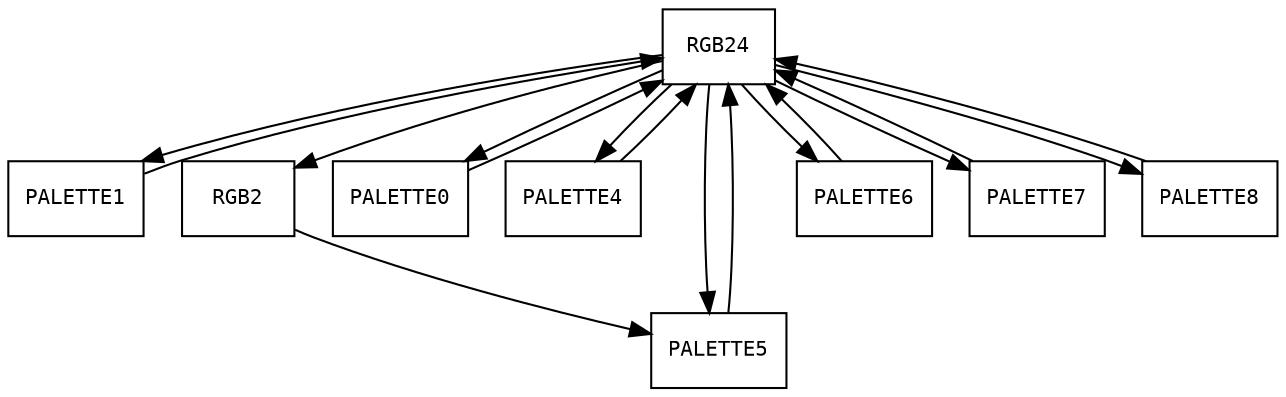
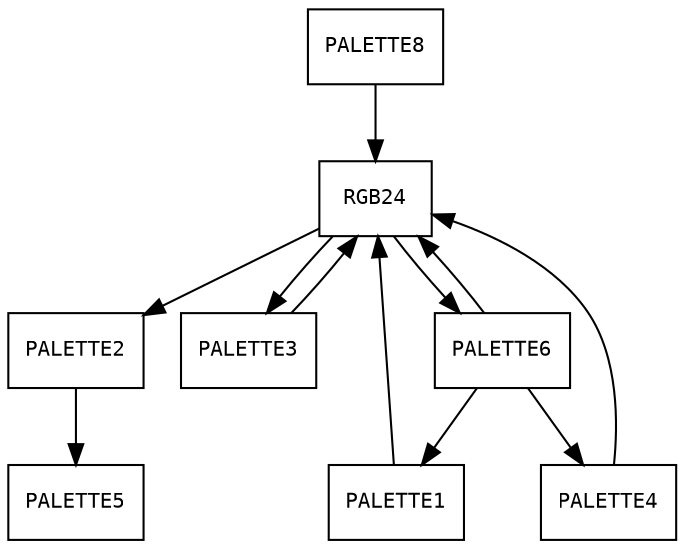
edge "RGB24" -> "PALETTE1": now "PALETTE6" -> "PALETTE1"
edge "RGB24" -> "PALETTE8": removed
edge "RGB24" -> "PALETTE4": now "PALETTE6" -> "PALETTE4"
edge "RGB24" -> "PALETTE5": removed
node "RGB2": label "RGB2" -> "PALETTE2"
node "PALETTE0": label "PALETTE0" -> "PALETTE3"
node "PALETTE7": removed
edge "PALETTE5" -> "RGB24": removed
